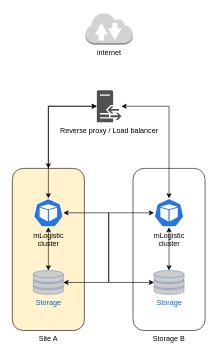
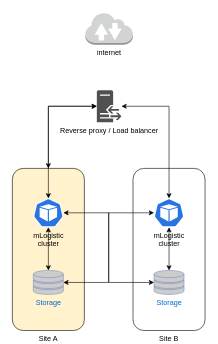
node "Storage B": label "Storage B" -> "Site B"
